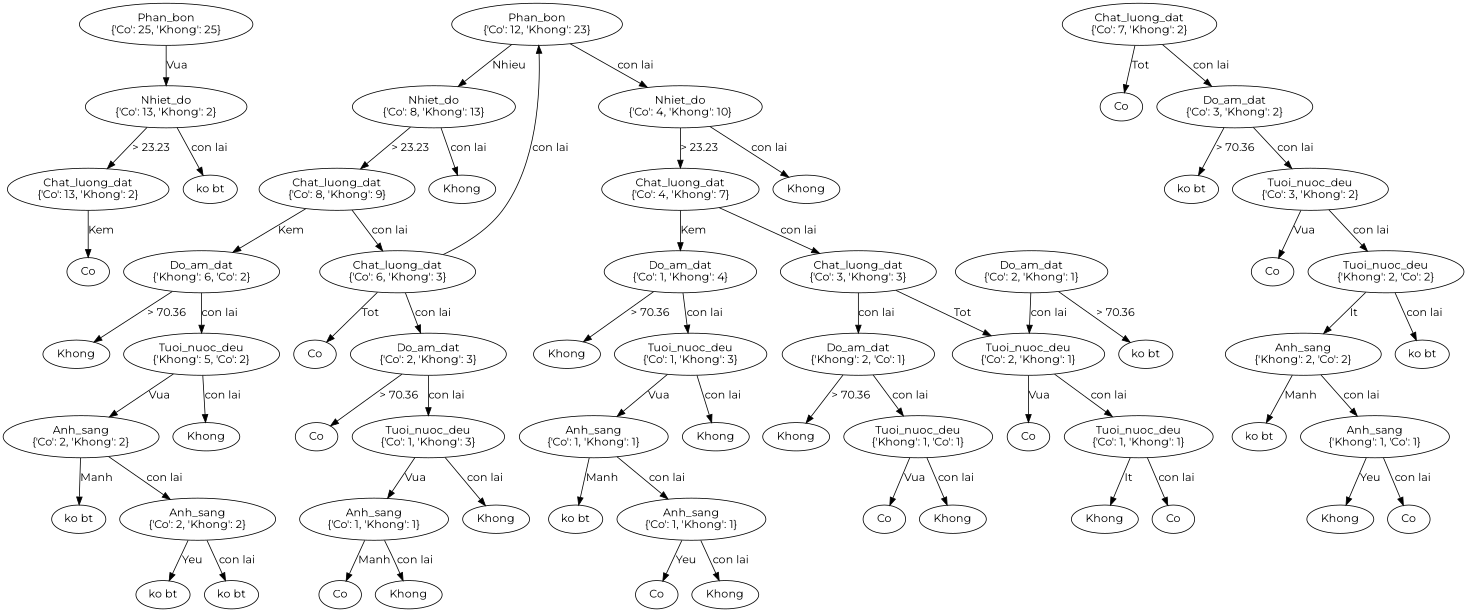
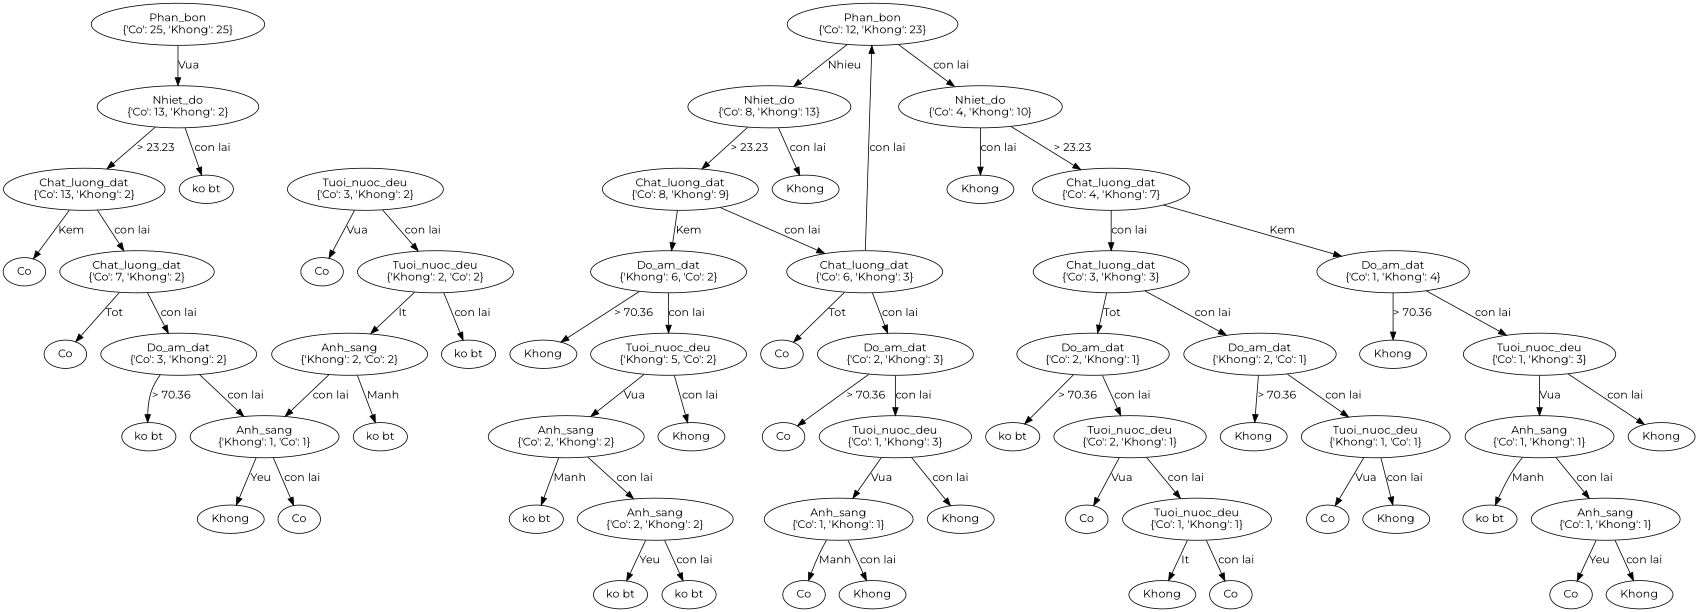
edge "Do_am_dat {'Co': 3, 'Khong': 2}" -> "Tuoi_nuoc_deu {'Co': 3, 'Khong': 2}": now "Do_am_dat {'Co': 3, 'Khong': 2}" -> "Anh_sang {'Khong': 1, 'Co': 1}"
edge "Chat_luong_dat {'Co': 13, 'Khong': 2}" -> "Chat_luong_dat {'Co': 7, 'Khong': 2}": added, label "con lai"
edge "Chat_luong_dat {'Co': 3, 'Khong': 3}" -> "Tuoi_nuoc_deu {'Co': 2, 'Khong': 1}": now "Chat_luong_dat {'Co': 3, 'Khong': 3}" -> "Do_am_dat {'Co': 2, 'Khong': 1}"
